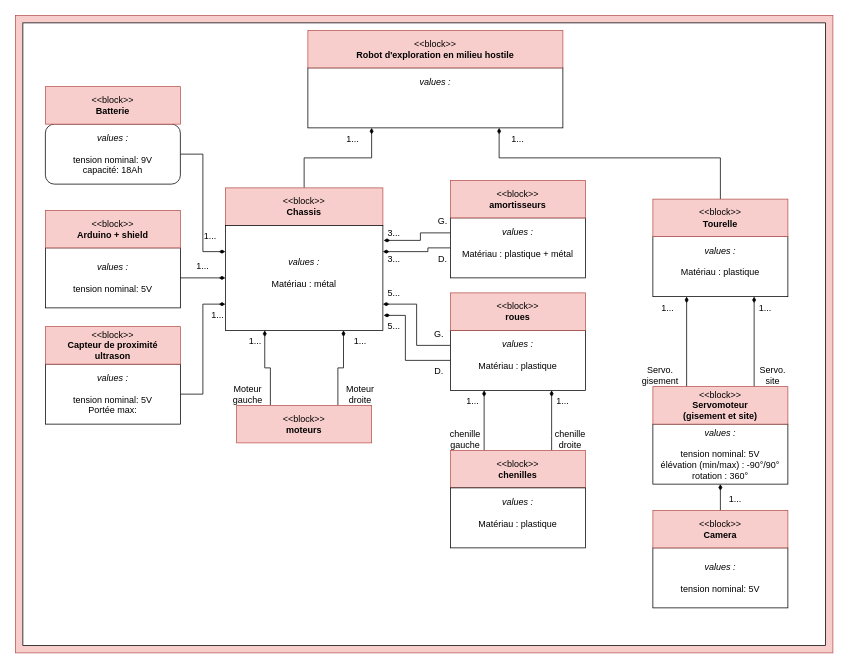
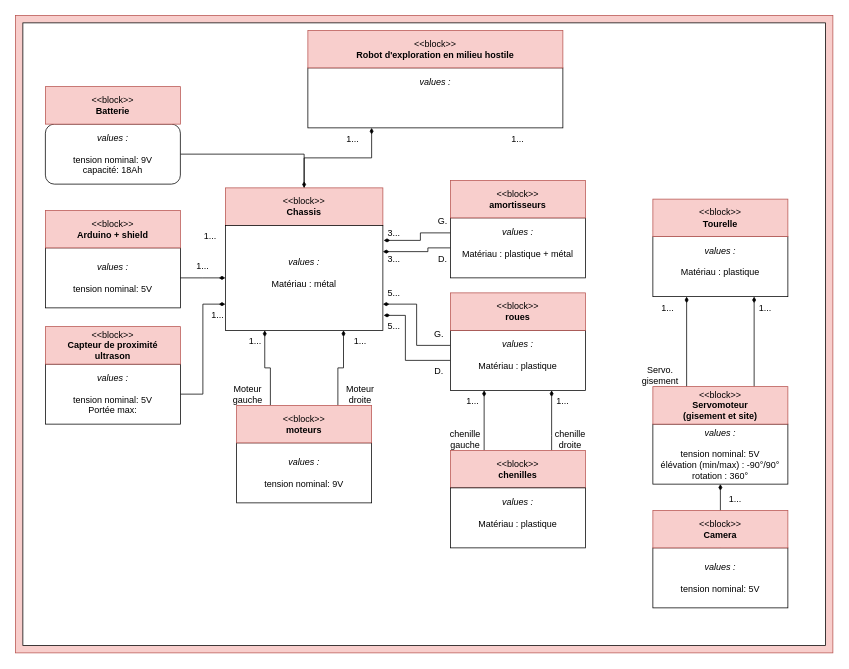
edge "<<block>> Tourelle" -> "values :": removed
edge "values : tension nominal: 9V capacité: 18Ah" -> "values : Matériau : métal": now "values : tension nominal: 9V capacité: 18Ah" -> "<<block>> Chassis"
node "Servo. site": removed
node "values : tension nominal: 9V": added
